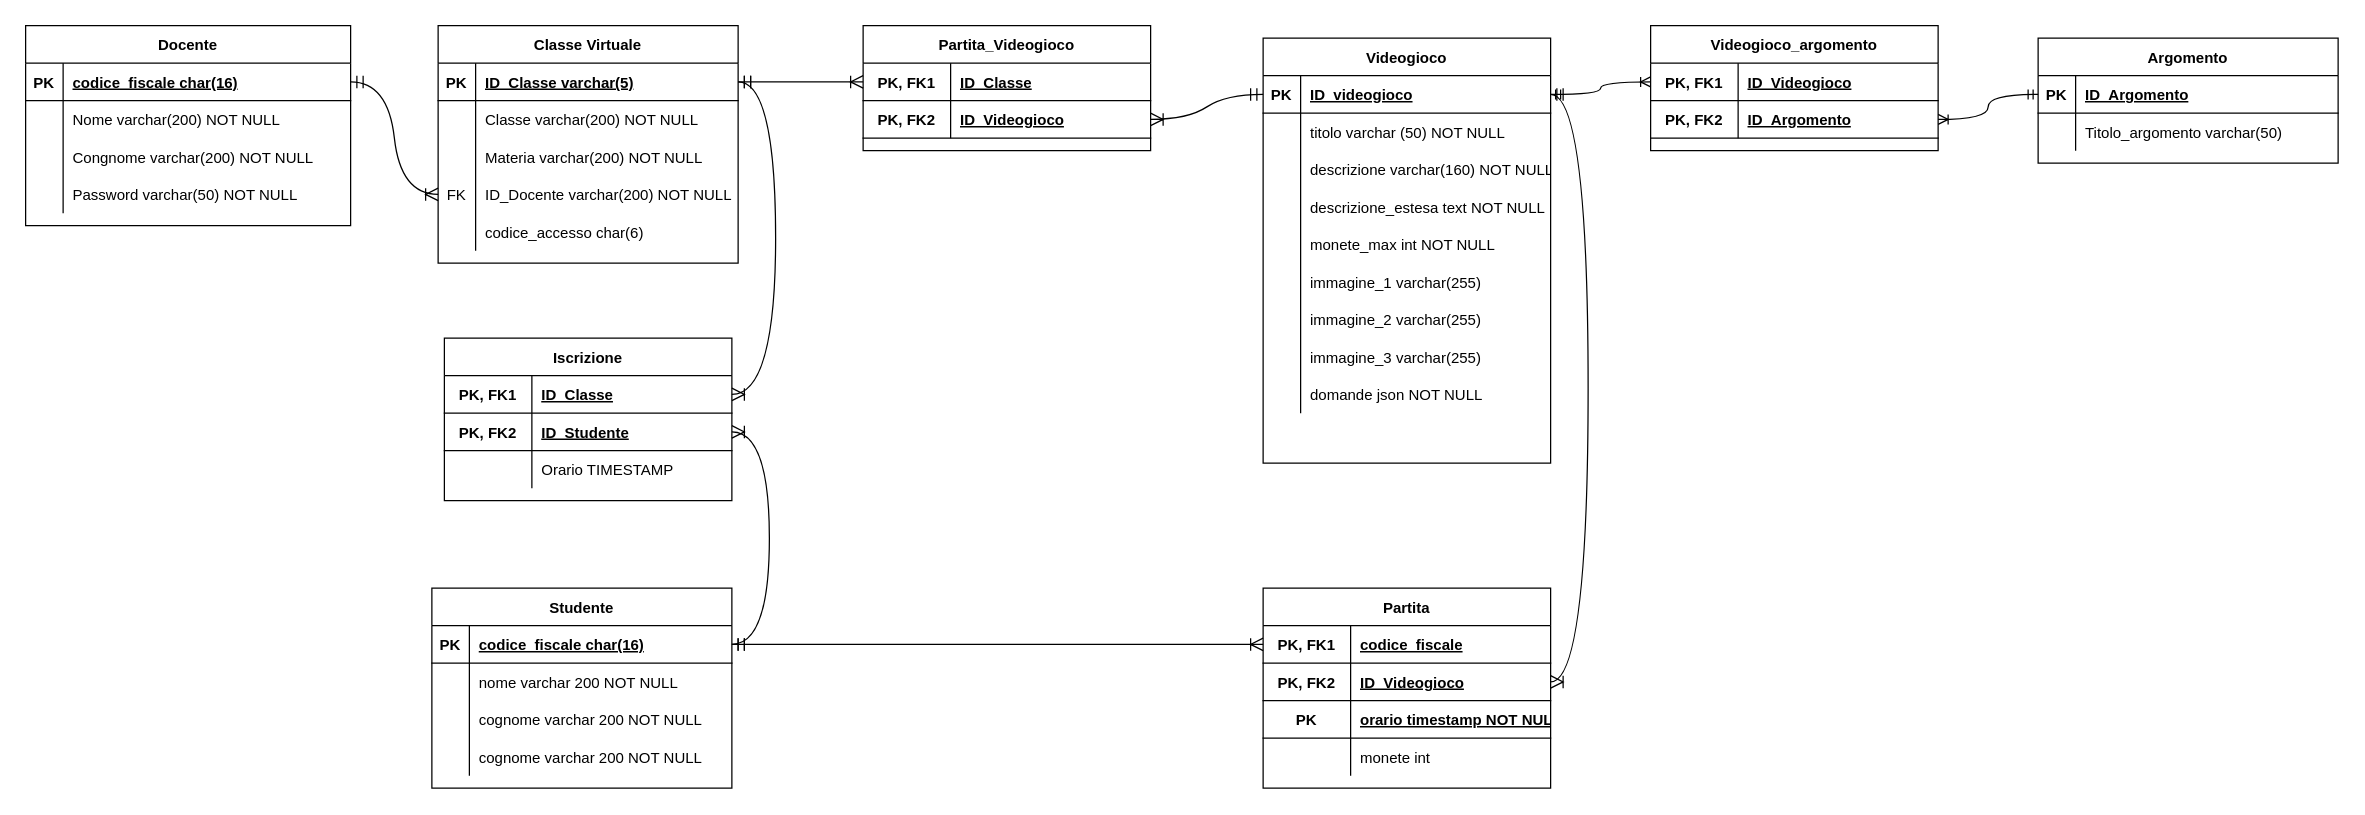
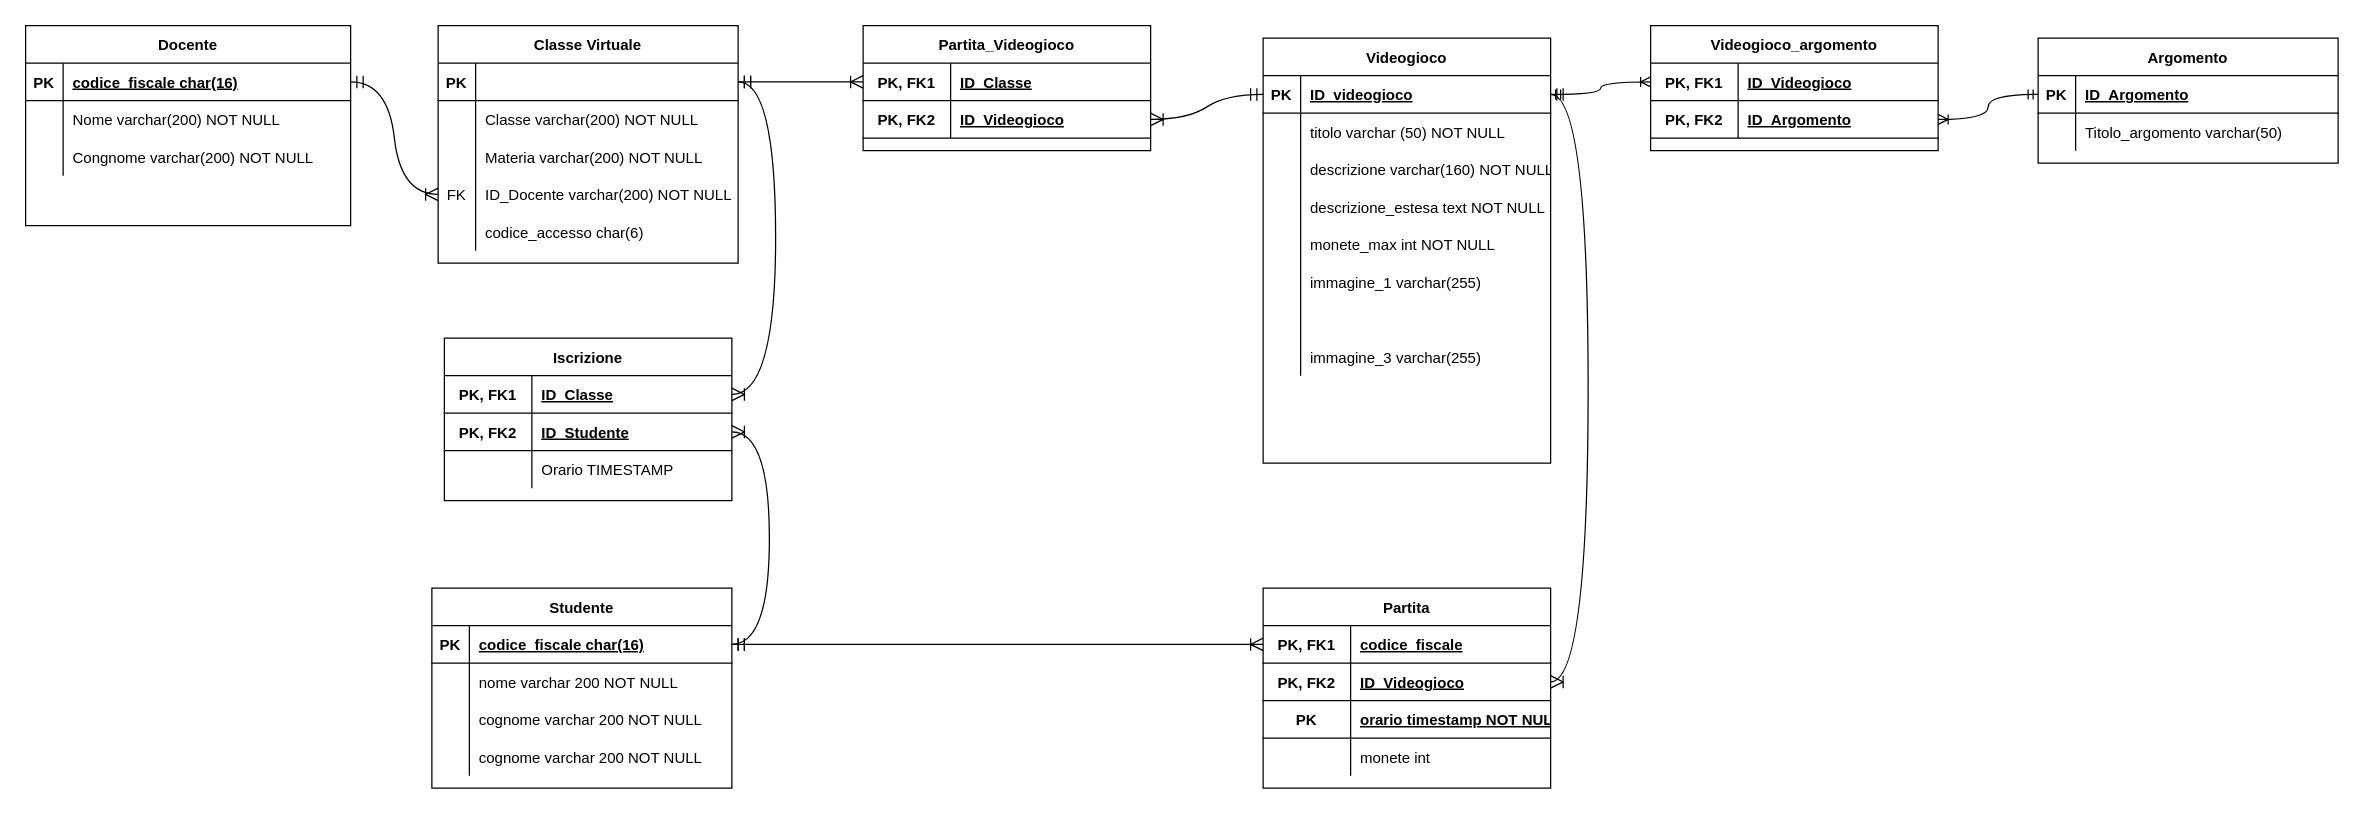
node "ID_Classe varchar(5)": removed
node "Password varchar(50) NOT NULL": removed
node "immagine_2 varchar(255)": removed
node "domande json NOT NULL": removed
